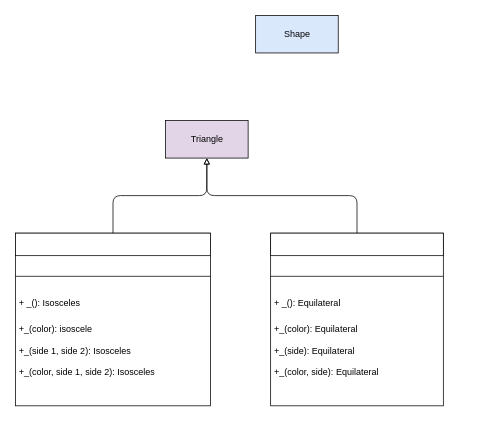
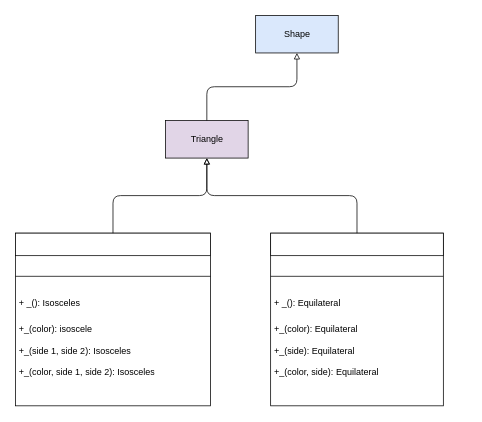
edge "Triangle" -> "Shape": added
